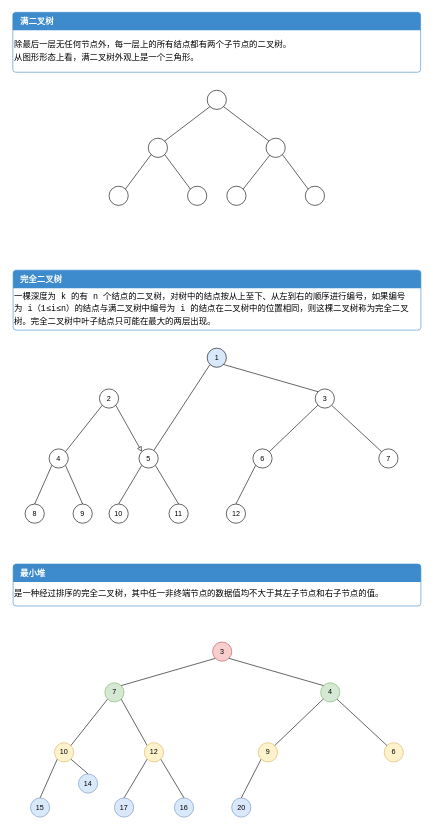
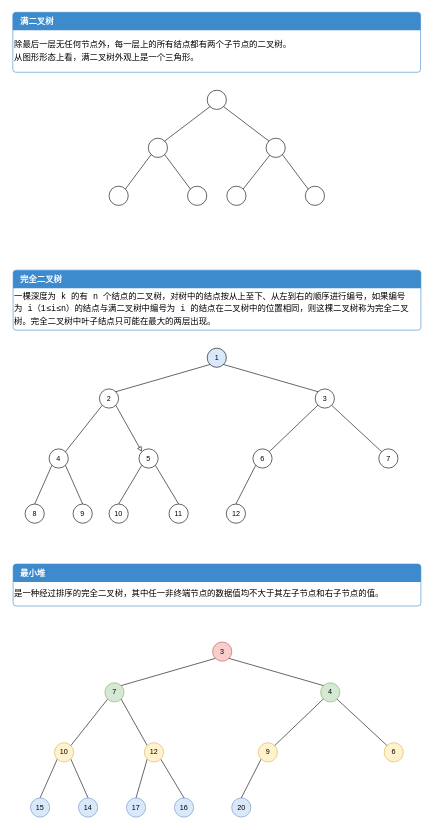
edge "1" -- "5": now "1" -- "2"
node "14": moved (88, 784) -> (88, 808)
node "17": moved (124, 808) -> (136, 808)
